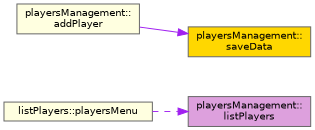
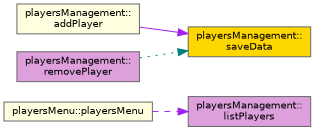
node "playersManagement:: removePlayer": added
node "listPlayers::playersMenu": label "listPlayers::playersMenu" -> "playersMenu::playersMenu"
